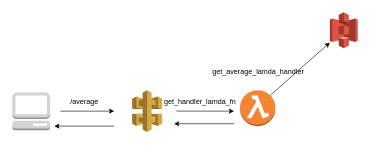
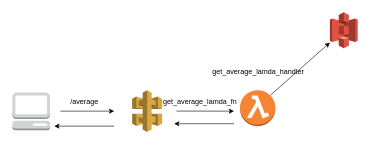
node "get_handler_lamda_fn": label "get_handler_lamda_fn" -> "get_average_lamda_fn"
